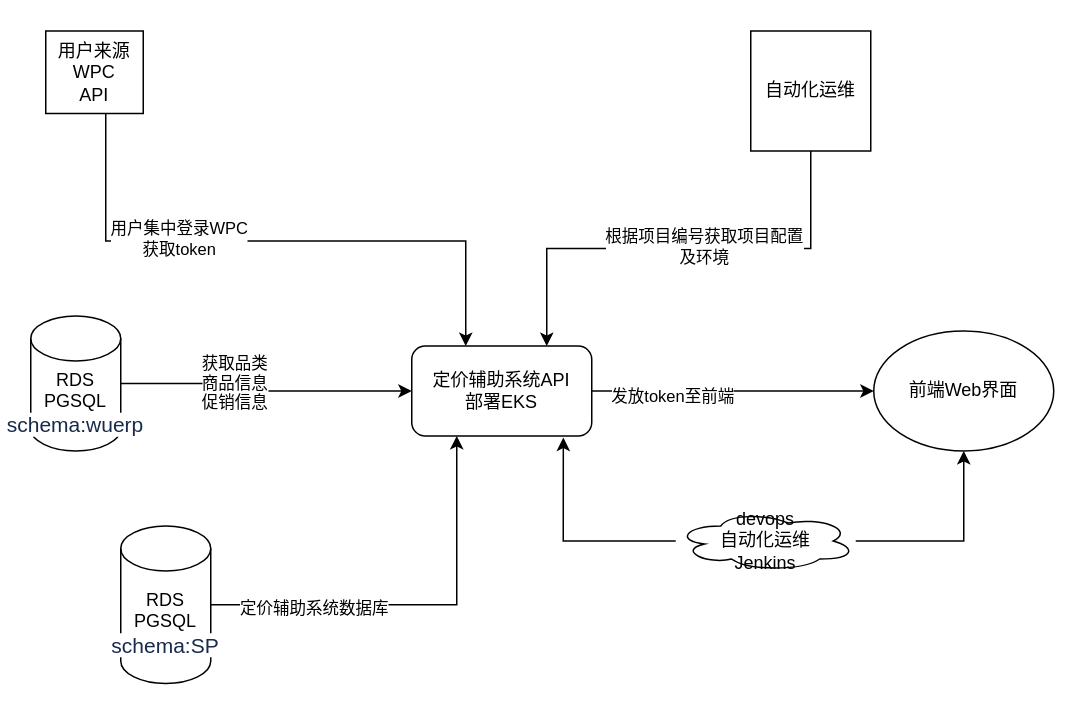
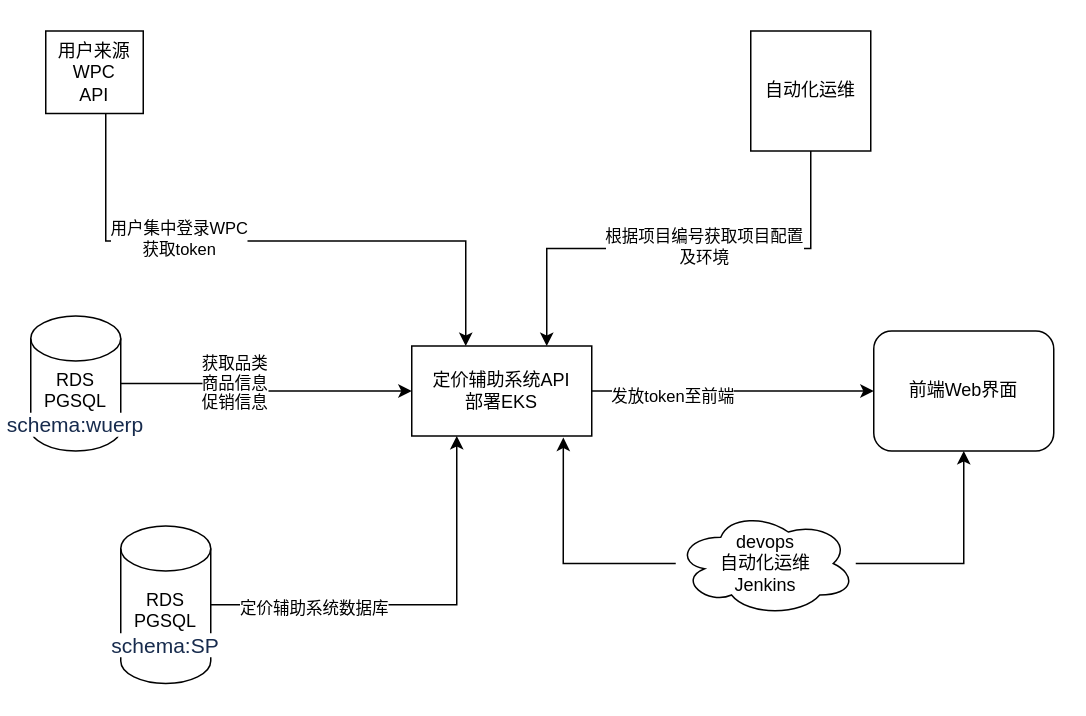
node "定价辅助系统API 部署EKS": shape rounded rectangle -> rectangle
node "前端Web界面": shape ellipse -> rounded rectangle
node "devops 自动化运维 Jenkins": size 180x60 -> 180x105
